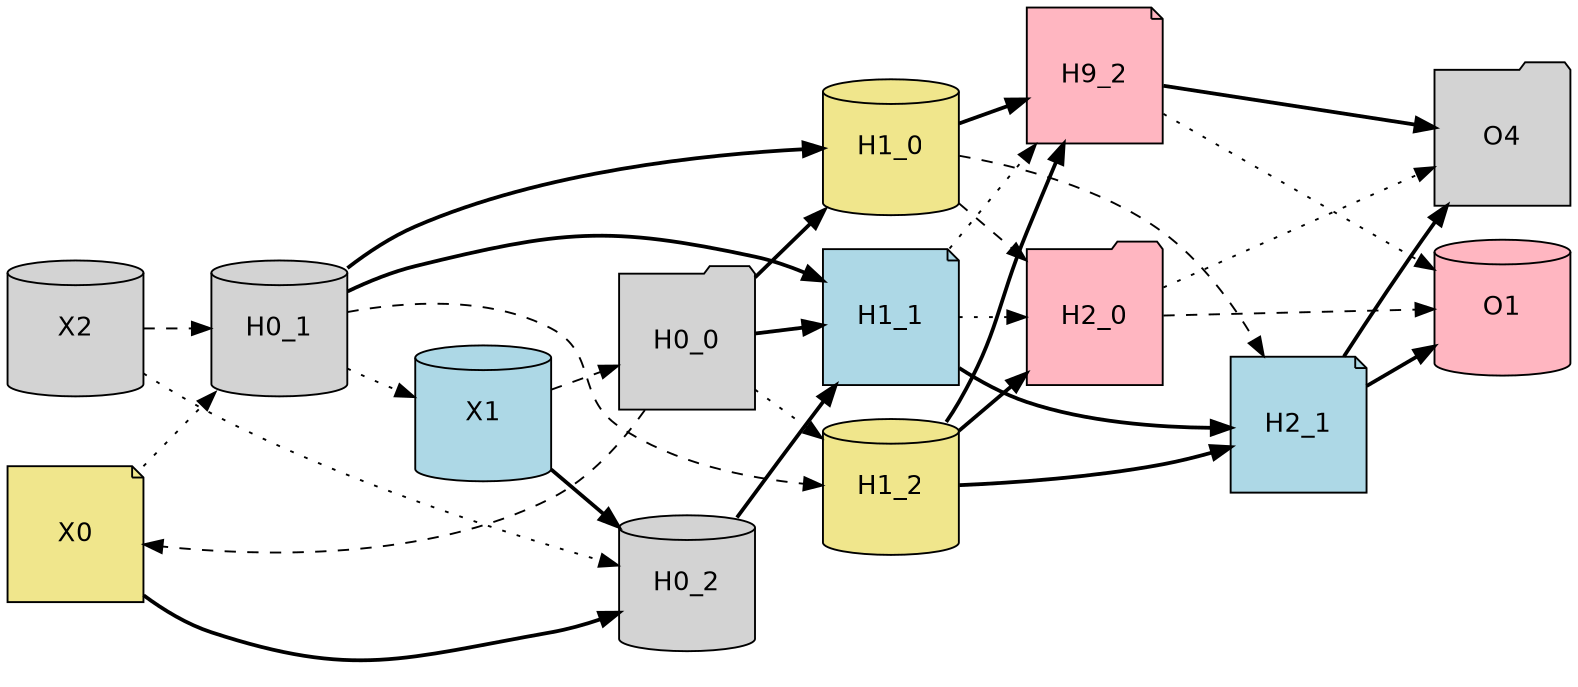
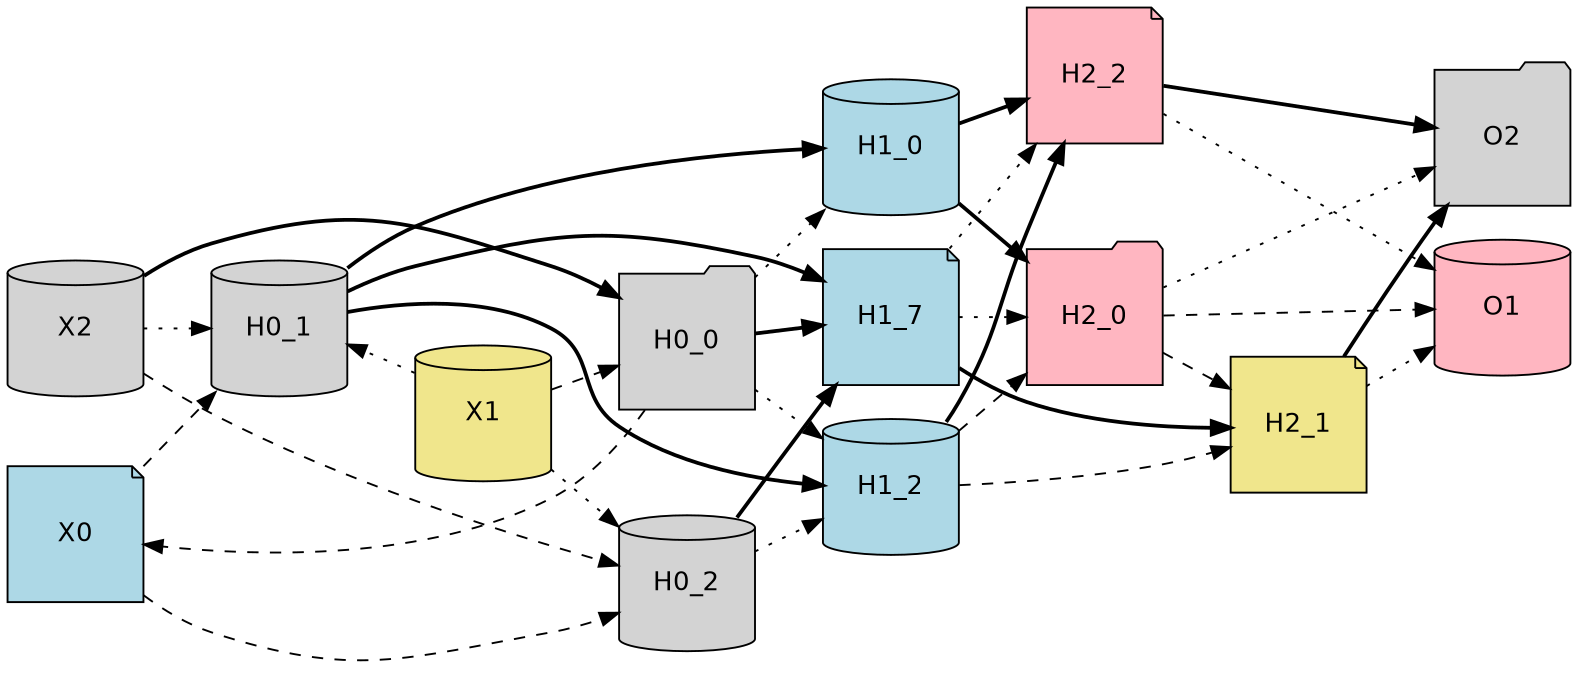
node "H9_2": label "H9_2" -> "H2_2"
node "O4": label "O4" -> "O2"
node "H1_0": fillcolor khaki -> lightblue
edge "H1_0" -> "H2_1": now "H2_0" -> "H2_1"
edge "X2" -> "H0_0": added
edge "H1_0" -> "H2_0": style dashed -> bold
edge "H0_0" -> "H1_0": style bold -> dotted
node "H1_1": label "H1_1" -> "H1_7"
edge "X2" -> "H0_1": style dashed -> dotted
edge "H0_1" -> "H1_2": style dashed -> bold
edge "H2_1" -> "O1": style bold -> dotted
edge "H0_1" -> "X1": reversed
edge "H1_2" -> "H2_0": style bold -> dashed
node "X1": fillcolor lightblue -> khaki
node "H2_1": fillcolor lightblue -> khaki
edge "X0" -> "H0_1": style dotted -> dashed
edge "H1_2" -> "H2_1": style bold -> dashed
edge "X2" -> "H0_2": style dotted -> dashed
node "H1_2": fillcolor khaki -> lightblue
edge "X1" -> "H0_2": style bold -> dotted
node "X0": fillcolor khaki -> lightblue
edge "H0_2" -> "H1_2": added
edge "X0" -> "H0_2": style bold -> dashed
